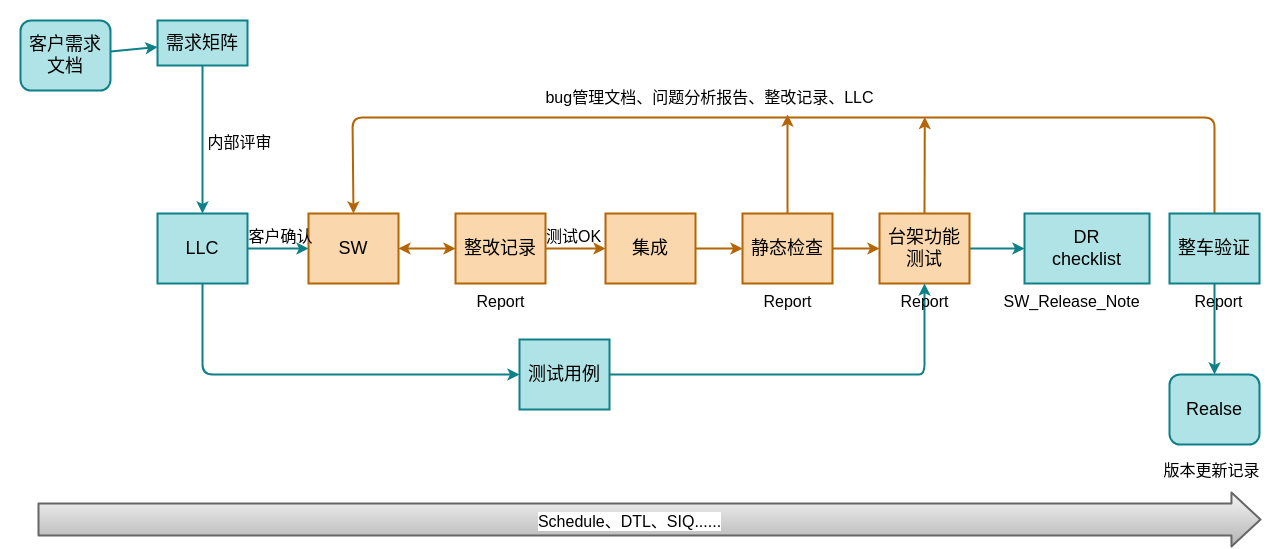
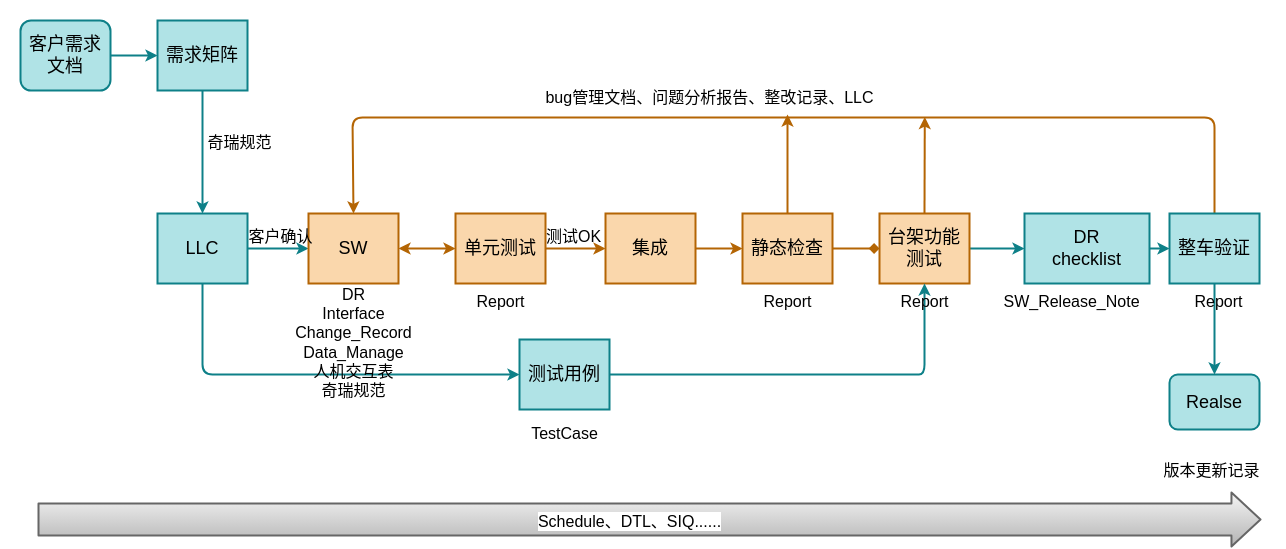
node "需求矩阵": size 90x45 -> 90x70
node "内部评审": label "内部评审" -> "奇瑞规范"
node "整改记录": label "整改记录" -> "单元测试"
edge "静态检查" -> "台架功能测试": arrowhead classic -> diamond
edge "DR checklist" -> "整车验证": added
node "DR Interface Change_Record Data_Manage 人机交互表 奇瑞规范": added
node "Realse": size 90x70 -> 90x55
node "TestCase": added
